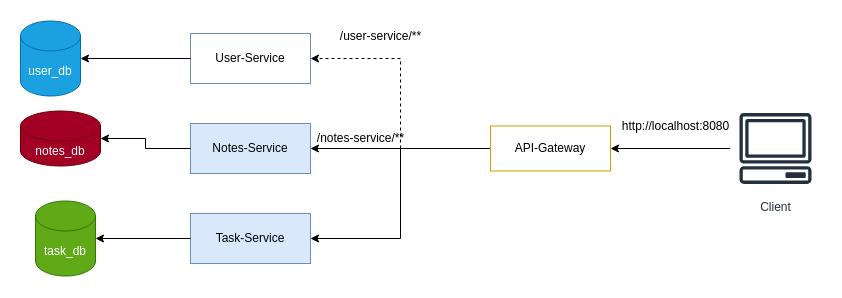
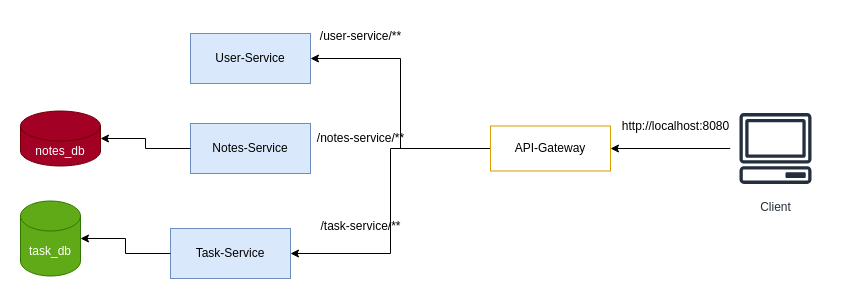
node "/user-service/**": moved (381, 36) -> (361, 36)
node "user_db": removed
edge "User-Service" -> "user_db": removed
node "User-Service": fillcolor #ffffff -> #dae8fc
edge "API-Gateway" -> "User-Service": style dashed -> solid
edge "API-Gateway" -> "Notes-Service": removed
node "/task-service/**": added
node "task_db": moved (66, 239) -> (51, 239)
node "Task-Service": moved (251, 239) -> (231, 254)
